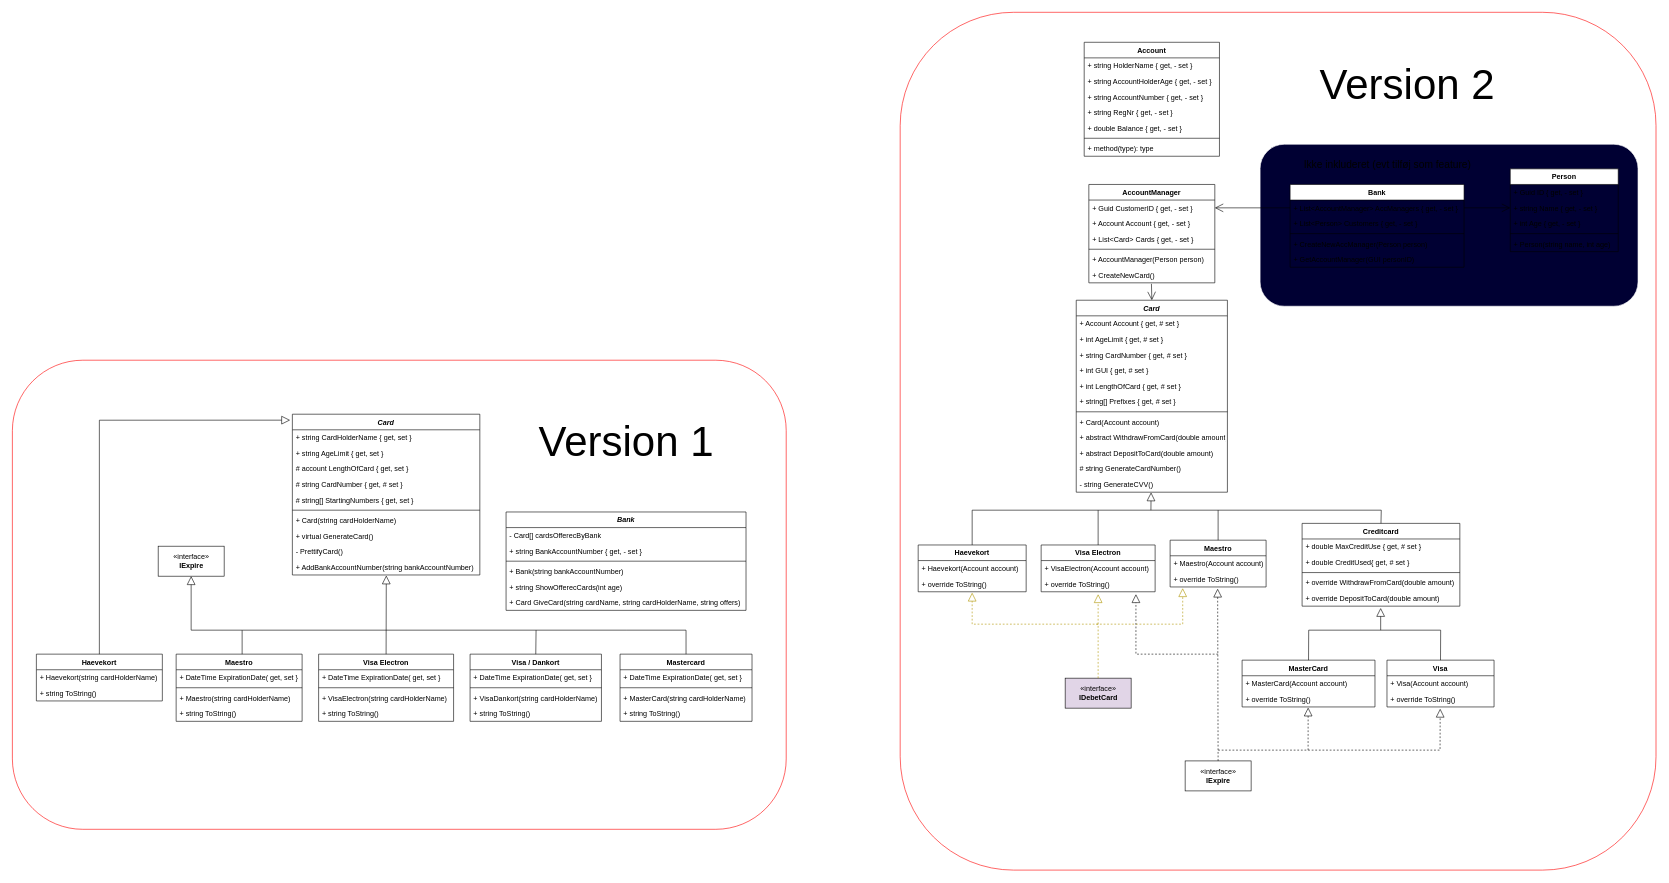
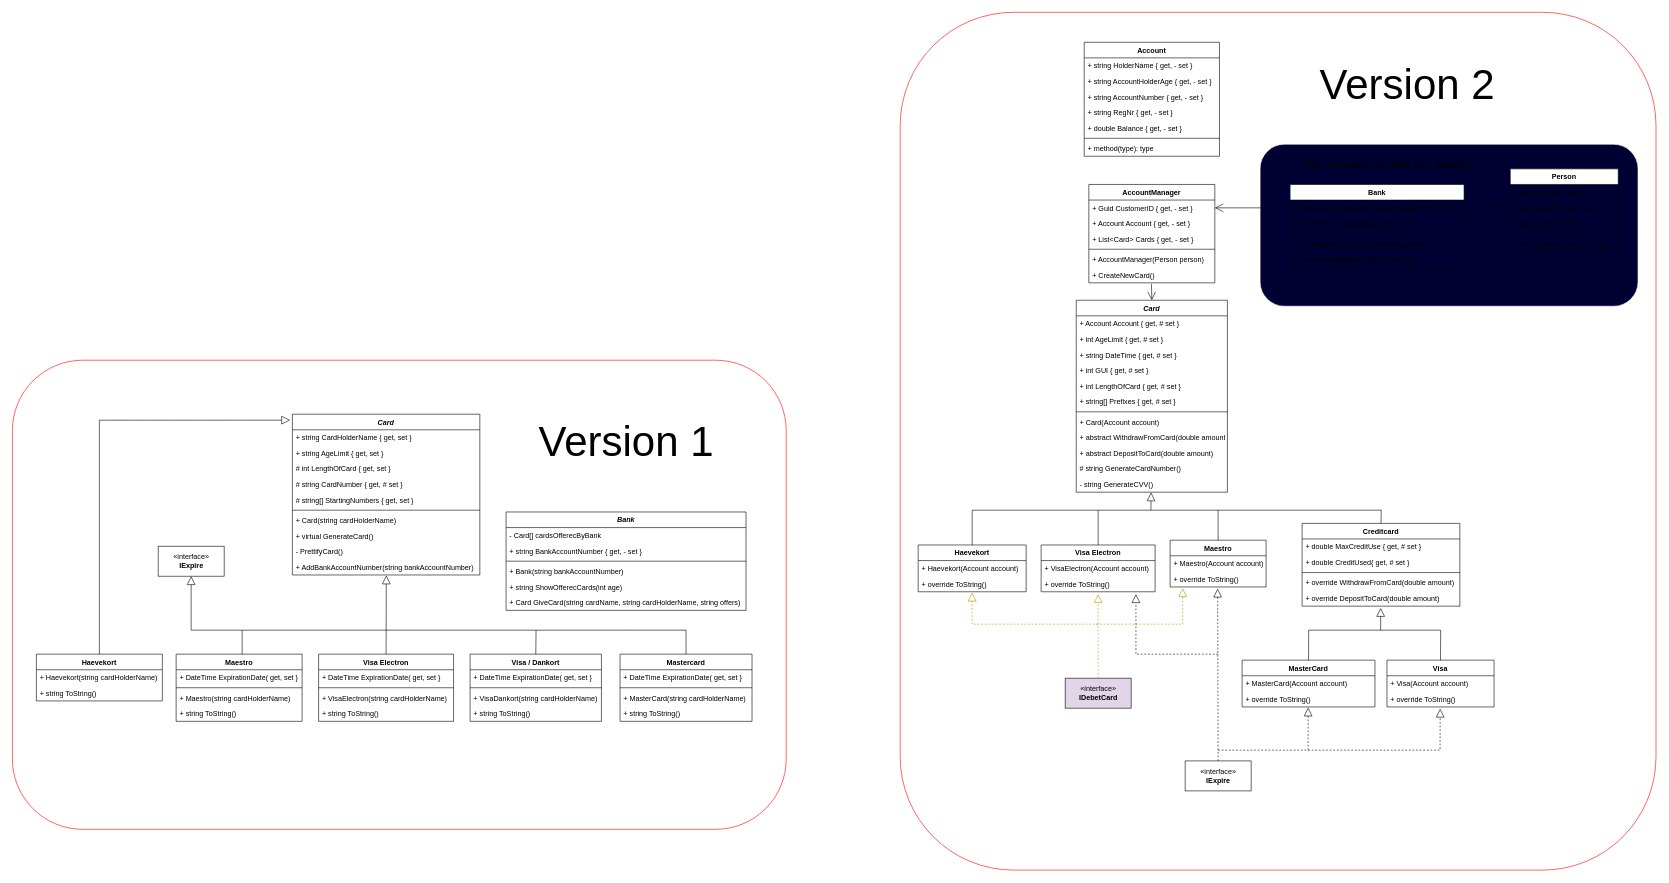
node "+ string CardNumber { get, # set }": label "+ string CardNumber { get, # set }" -> "+ string DateTime { get, # set }"
node "# account LengthOfCard { get, set }": label "# account LengthOfCard { get, set }" -> "# int LengthOfCard { get, set }"
